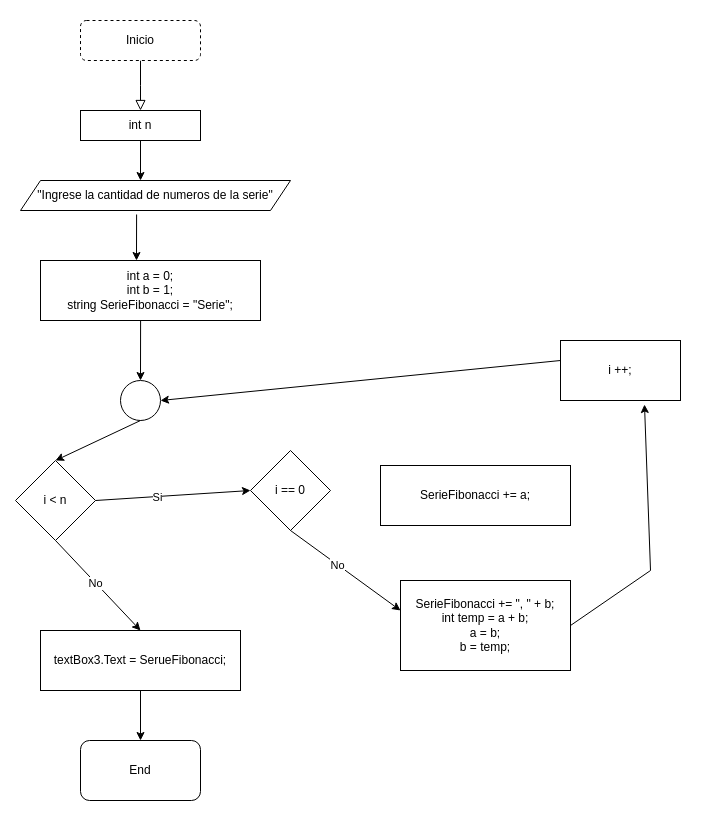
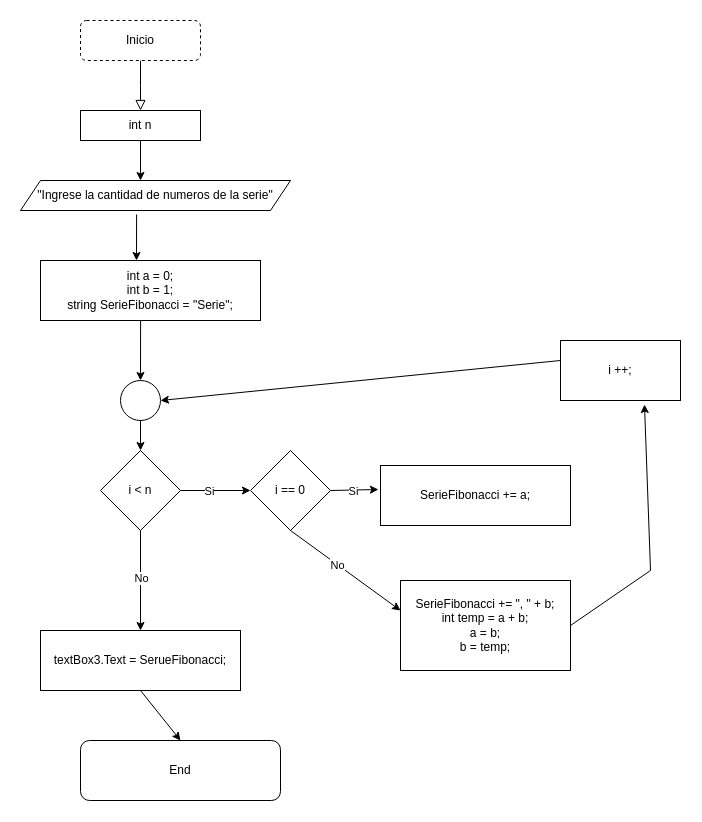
edge "i == 0" -> "SerieFibonacci += a;": added, label "Si"
node "i < n": moved (56, 501) -> (141, 491)
node "End": size 120x60 -> 200x60
